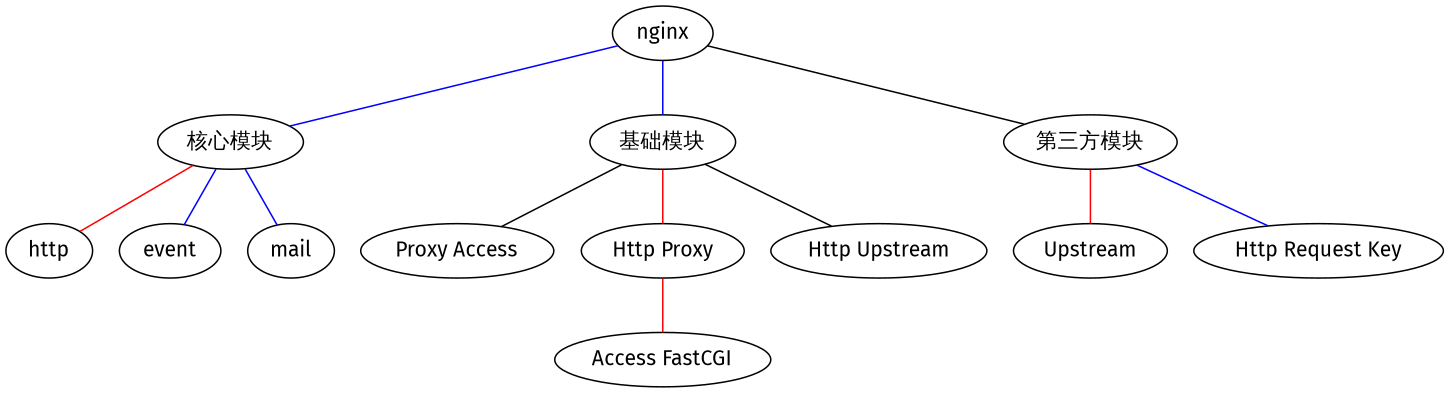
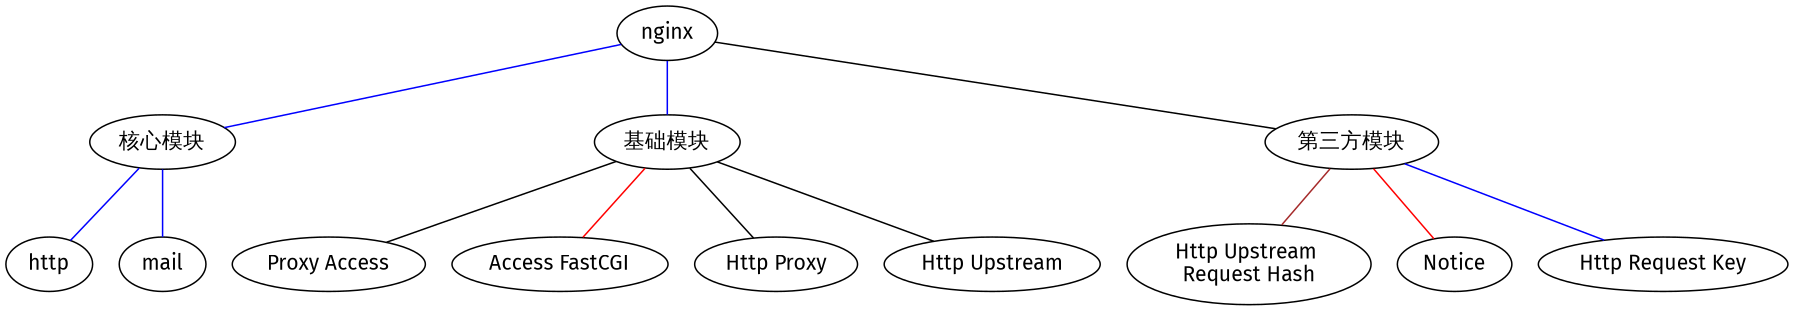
edge "基础模块" -- "Http Proxy": color red -> black
edge "核心模块" -- "http": color red -> blue
node "event": removed
node "Upstream": label "Upstream" -> "Notice"
node "Http Upstream Request Hash": added
edge "Http Proxy" -- "Access FastCGI": now "基础模块" -- "Access FastCGI"
